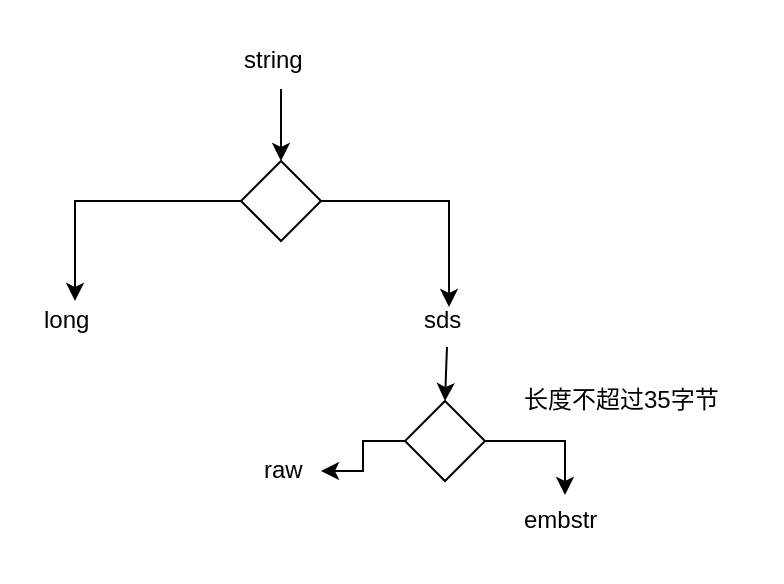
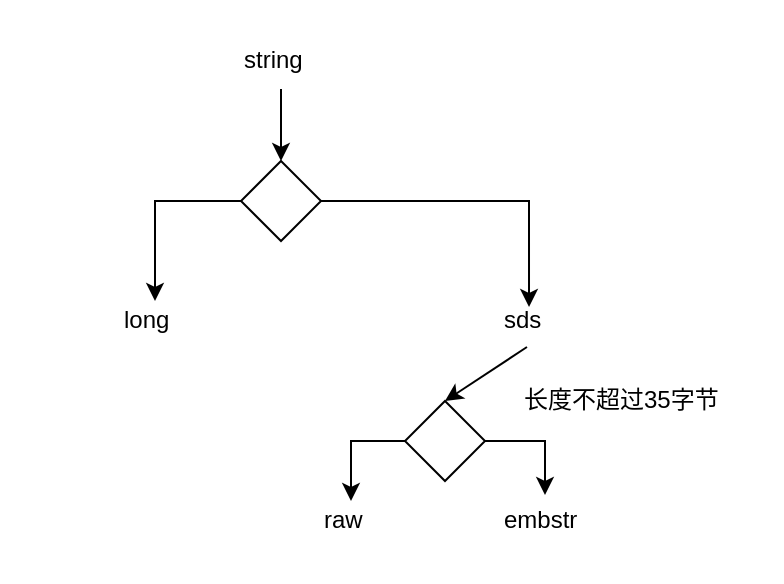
node "long": moved (81, 321) -> (161, 321)
node "sds": moved (451, 321) -> (531, 321)
node "raw": moved (291, 471) -> (351, 521)
node "embstr": moved (571, 521) -> (551, 521)
